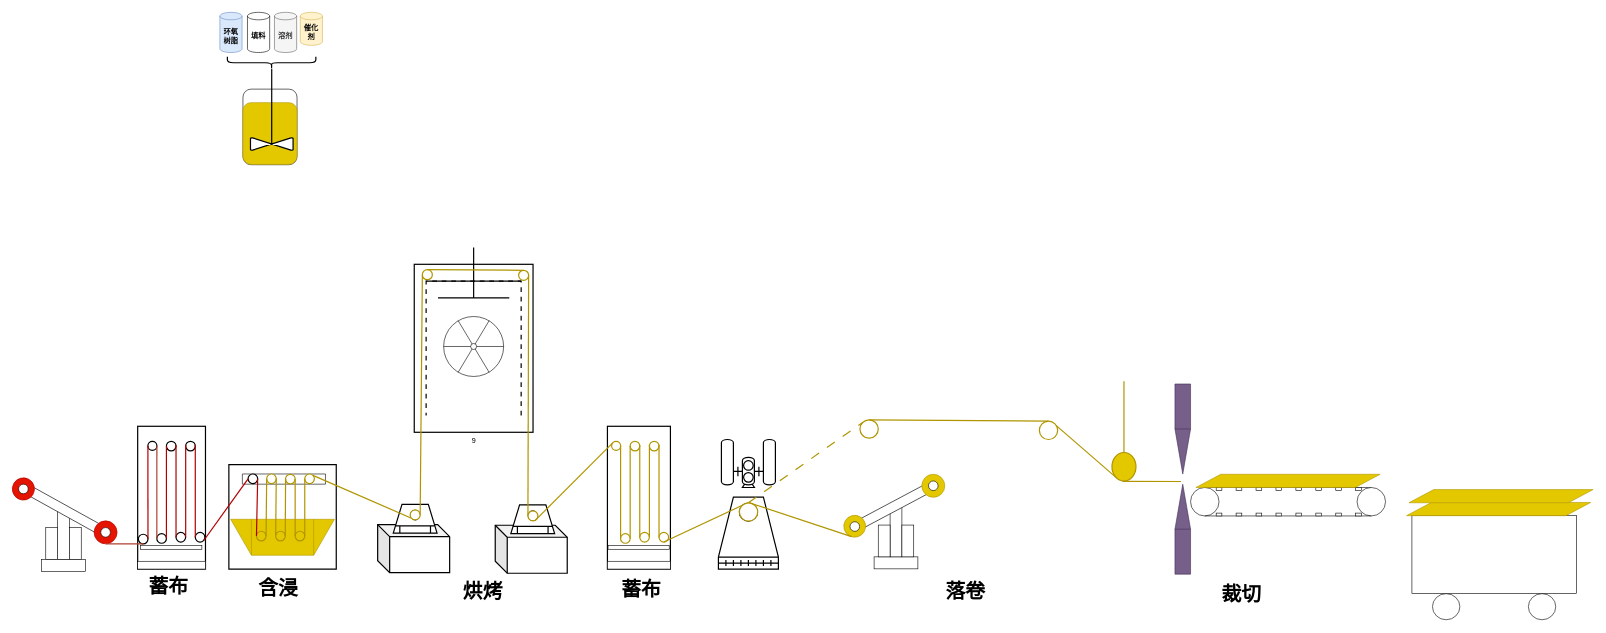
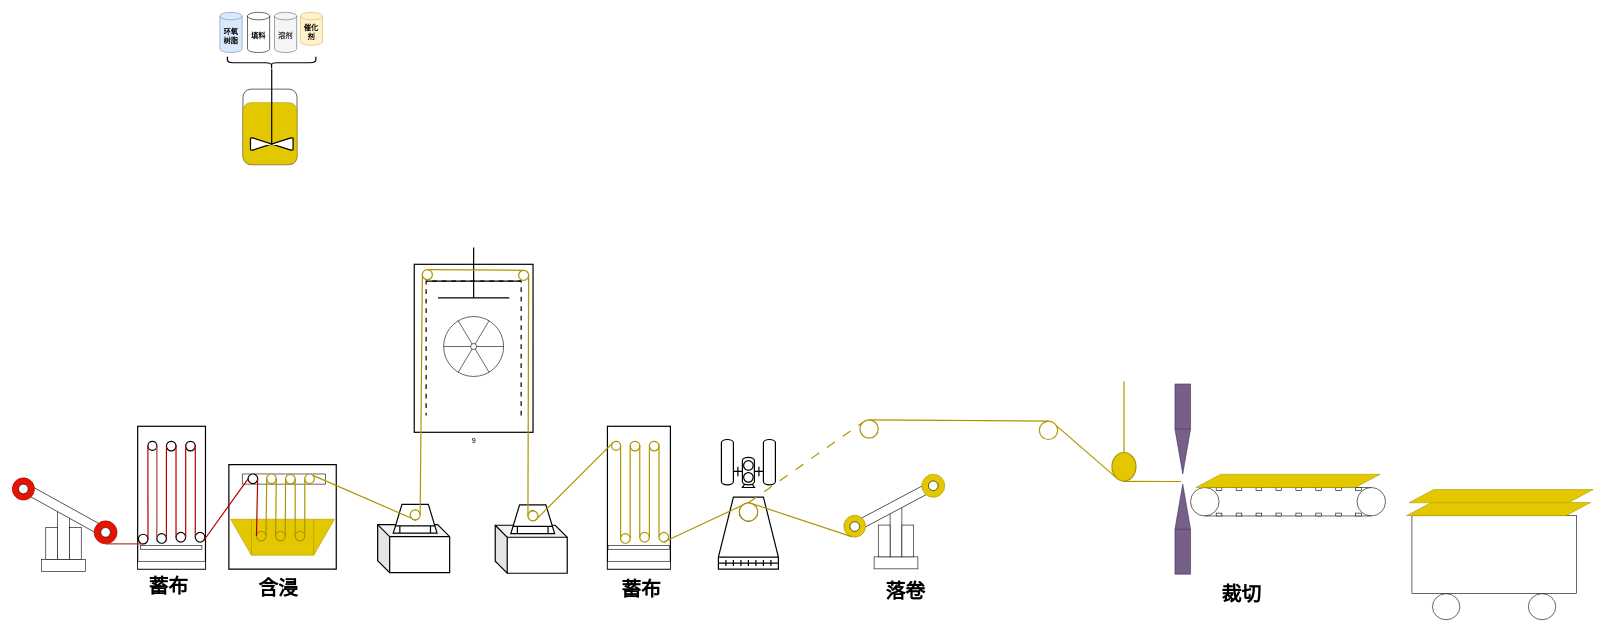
node "烘烤": removed
node "落卷": moved (966, 590) -> (906, 590)
